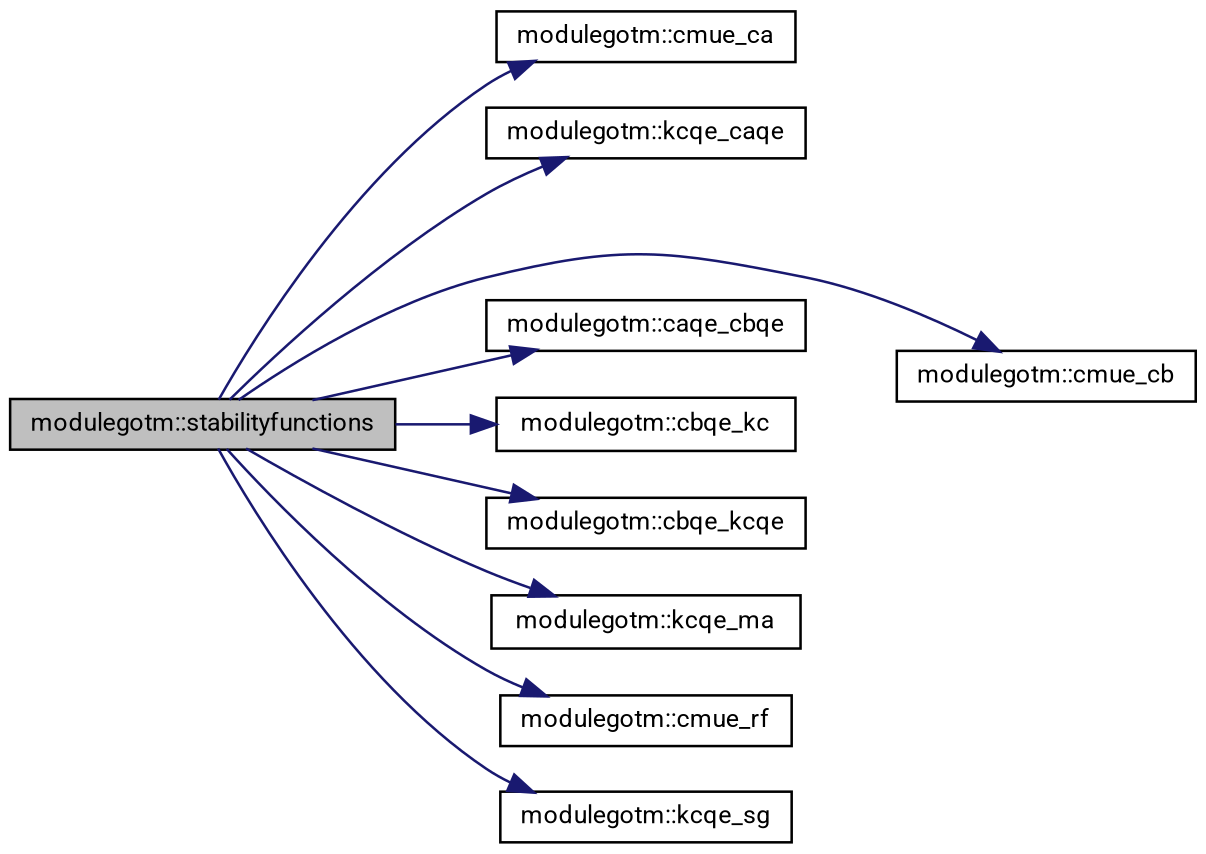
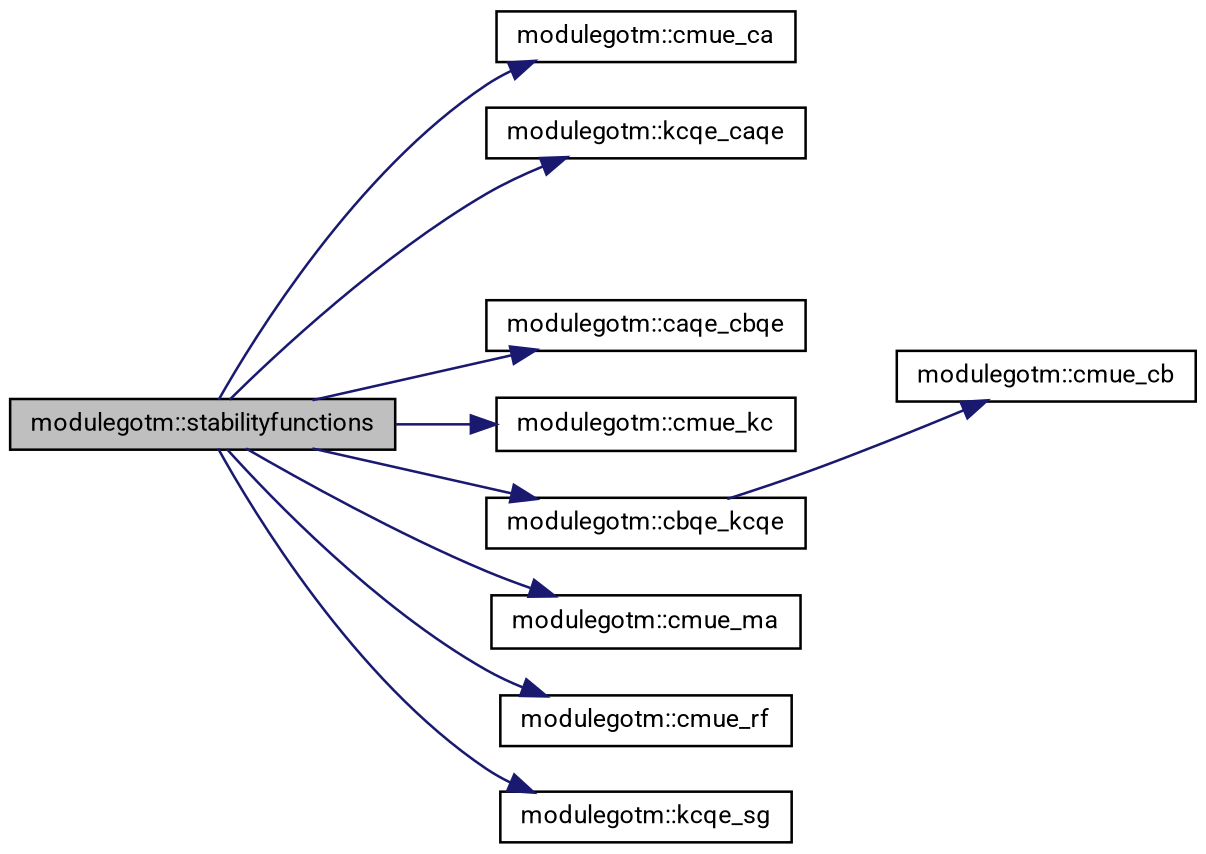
edge "modulegotm::stabilityfunctions" -> "modulegotm::cmue_cb": now "modulegotm::cbqe_kcqe" -> "modulegotm::cmue_cb"
node "modulegotm::cbqe_kc": label "modulegotm::cbqe_kc" -> "modulegotm::cmue_kc"
node "modulegotm::kcqe_ma": label "modulegotm::kcqe_ma" -> "modulegotm::cmue_ma"
